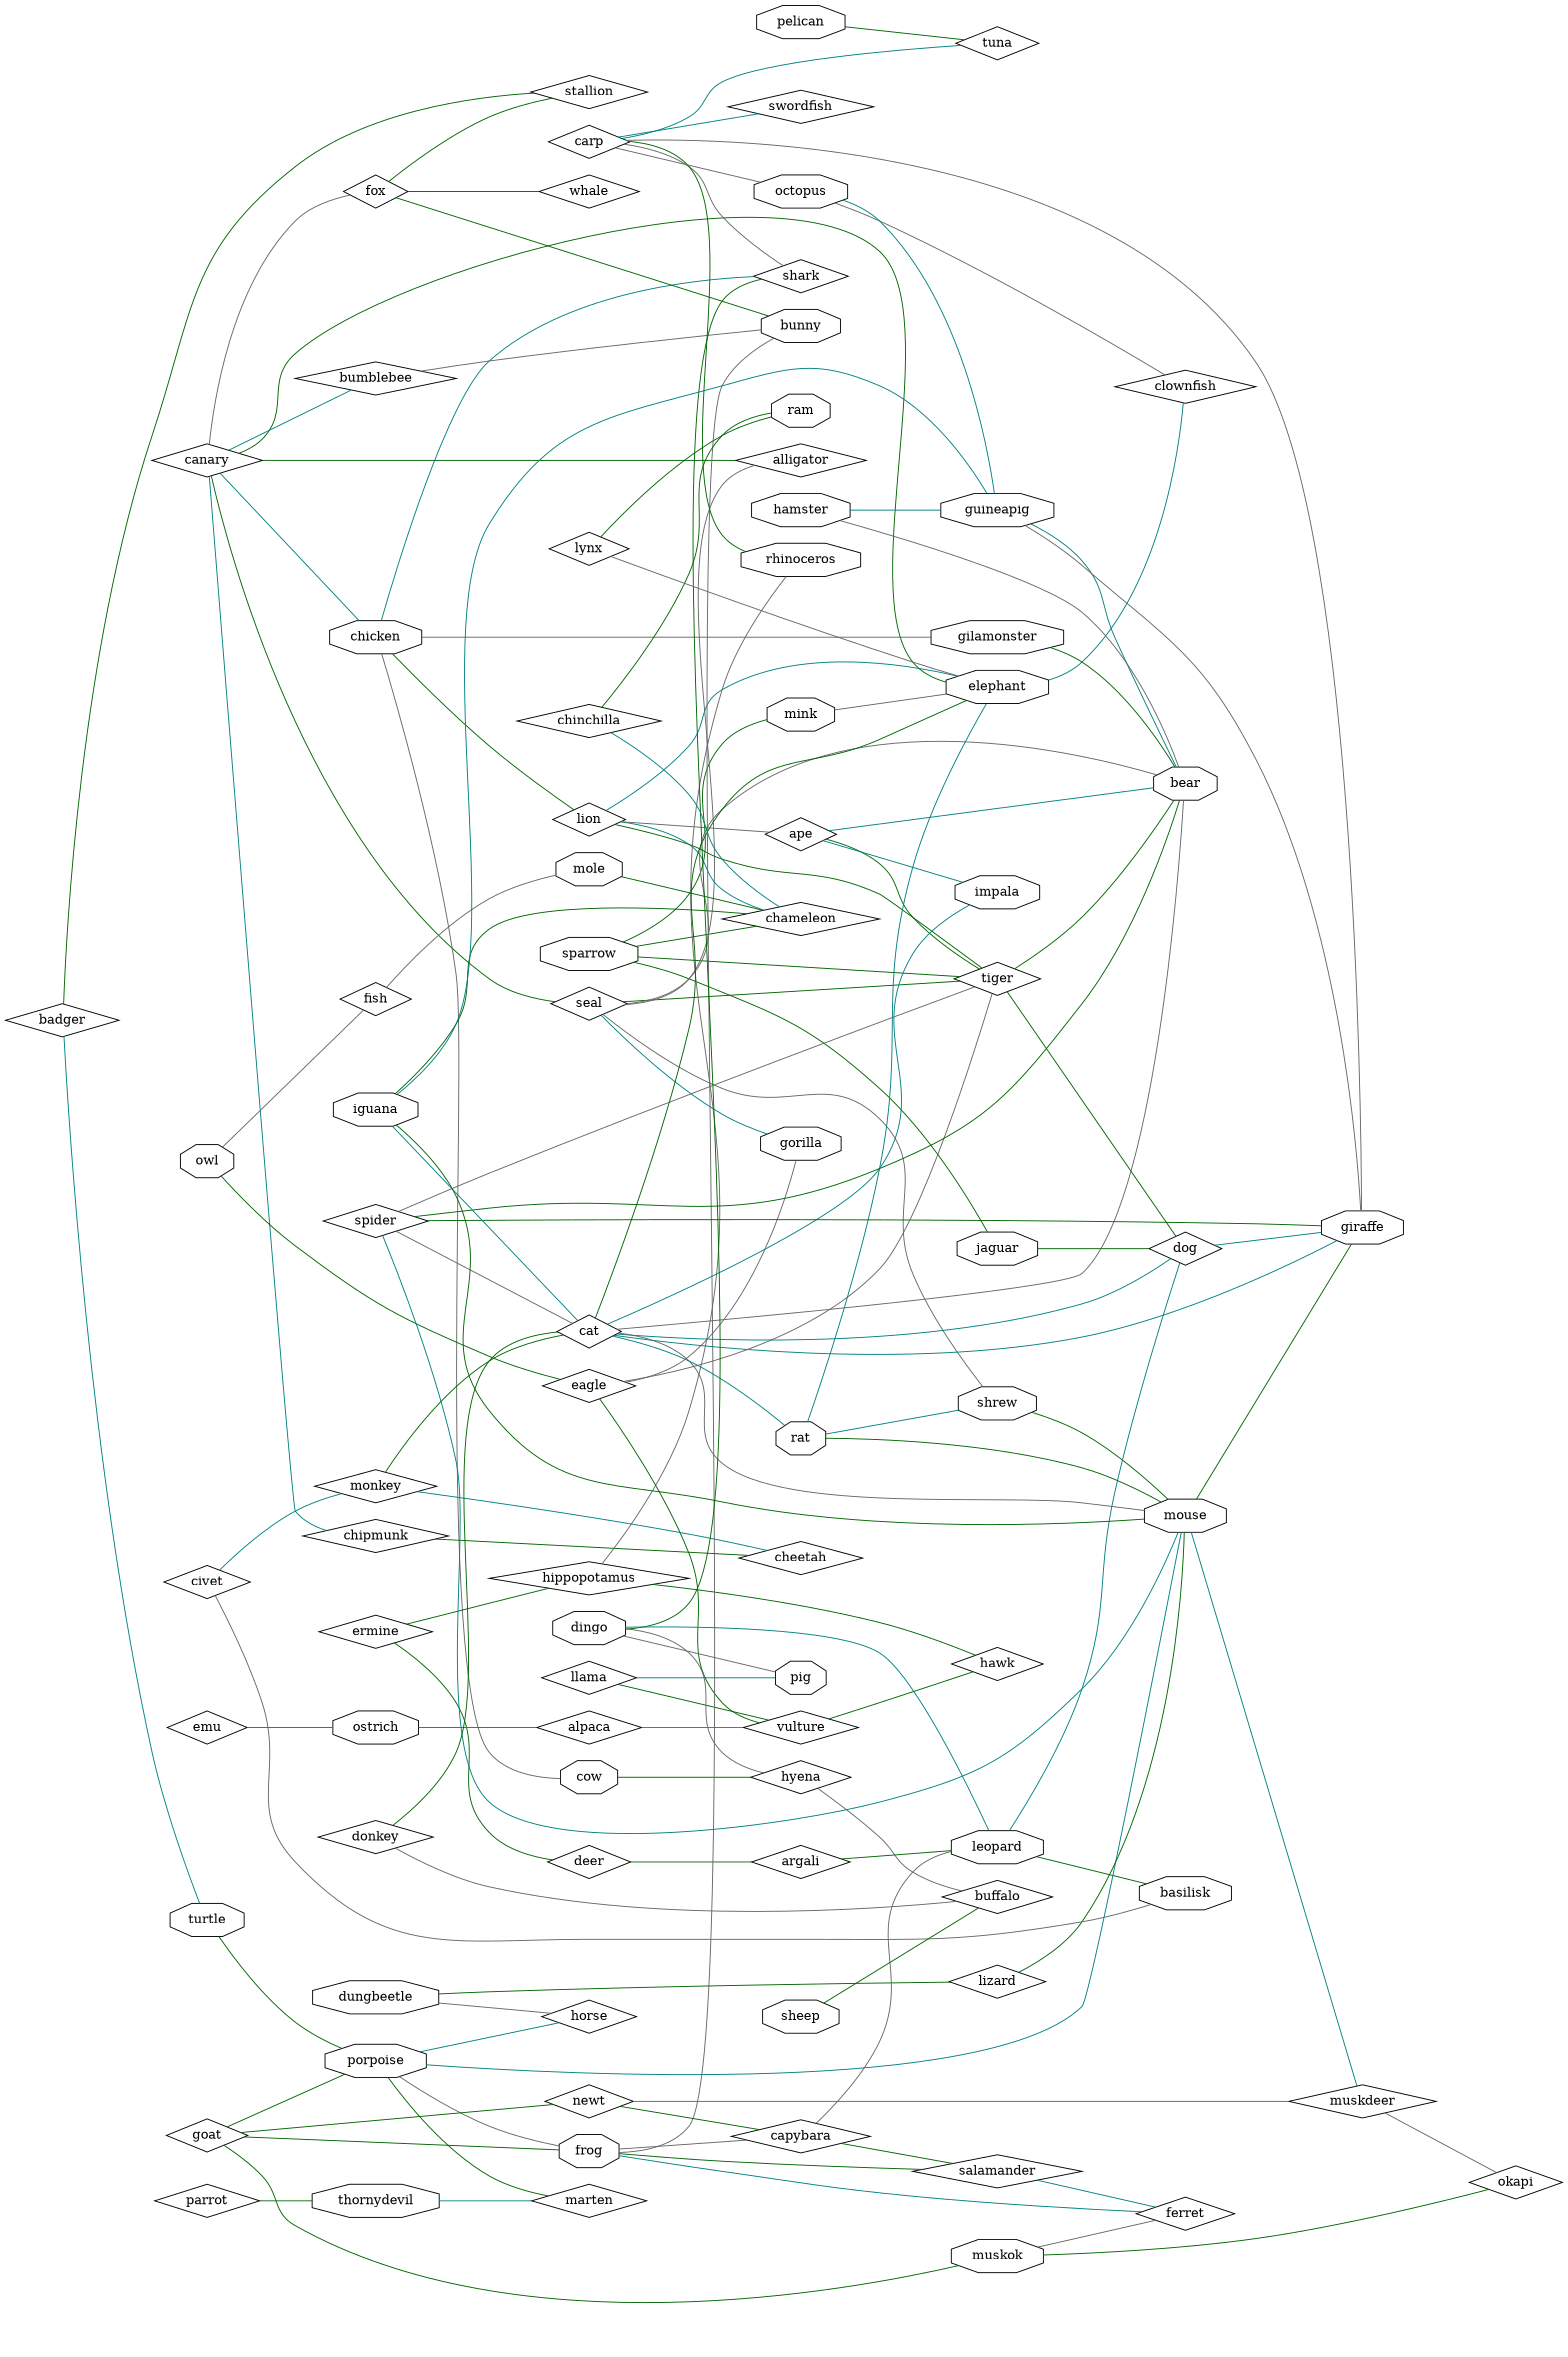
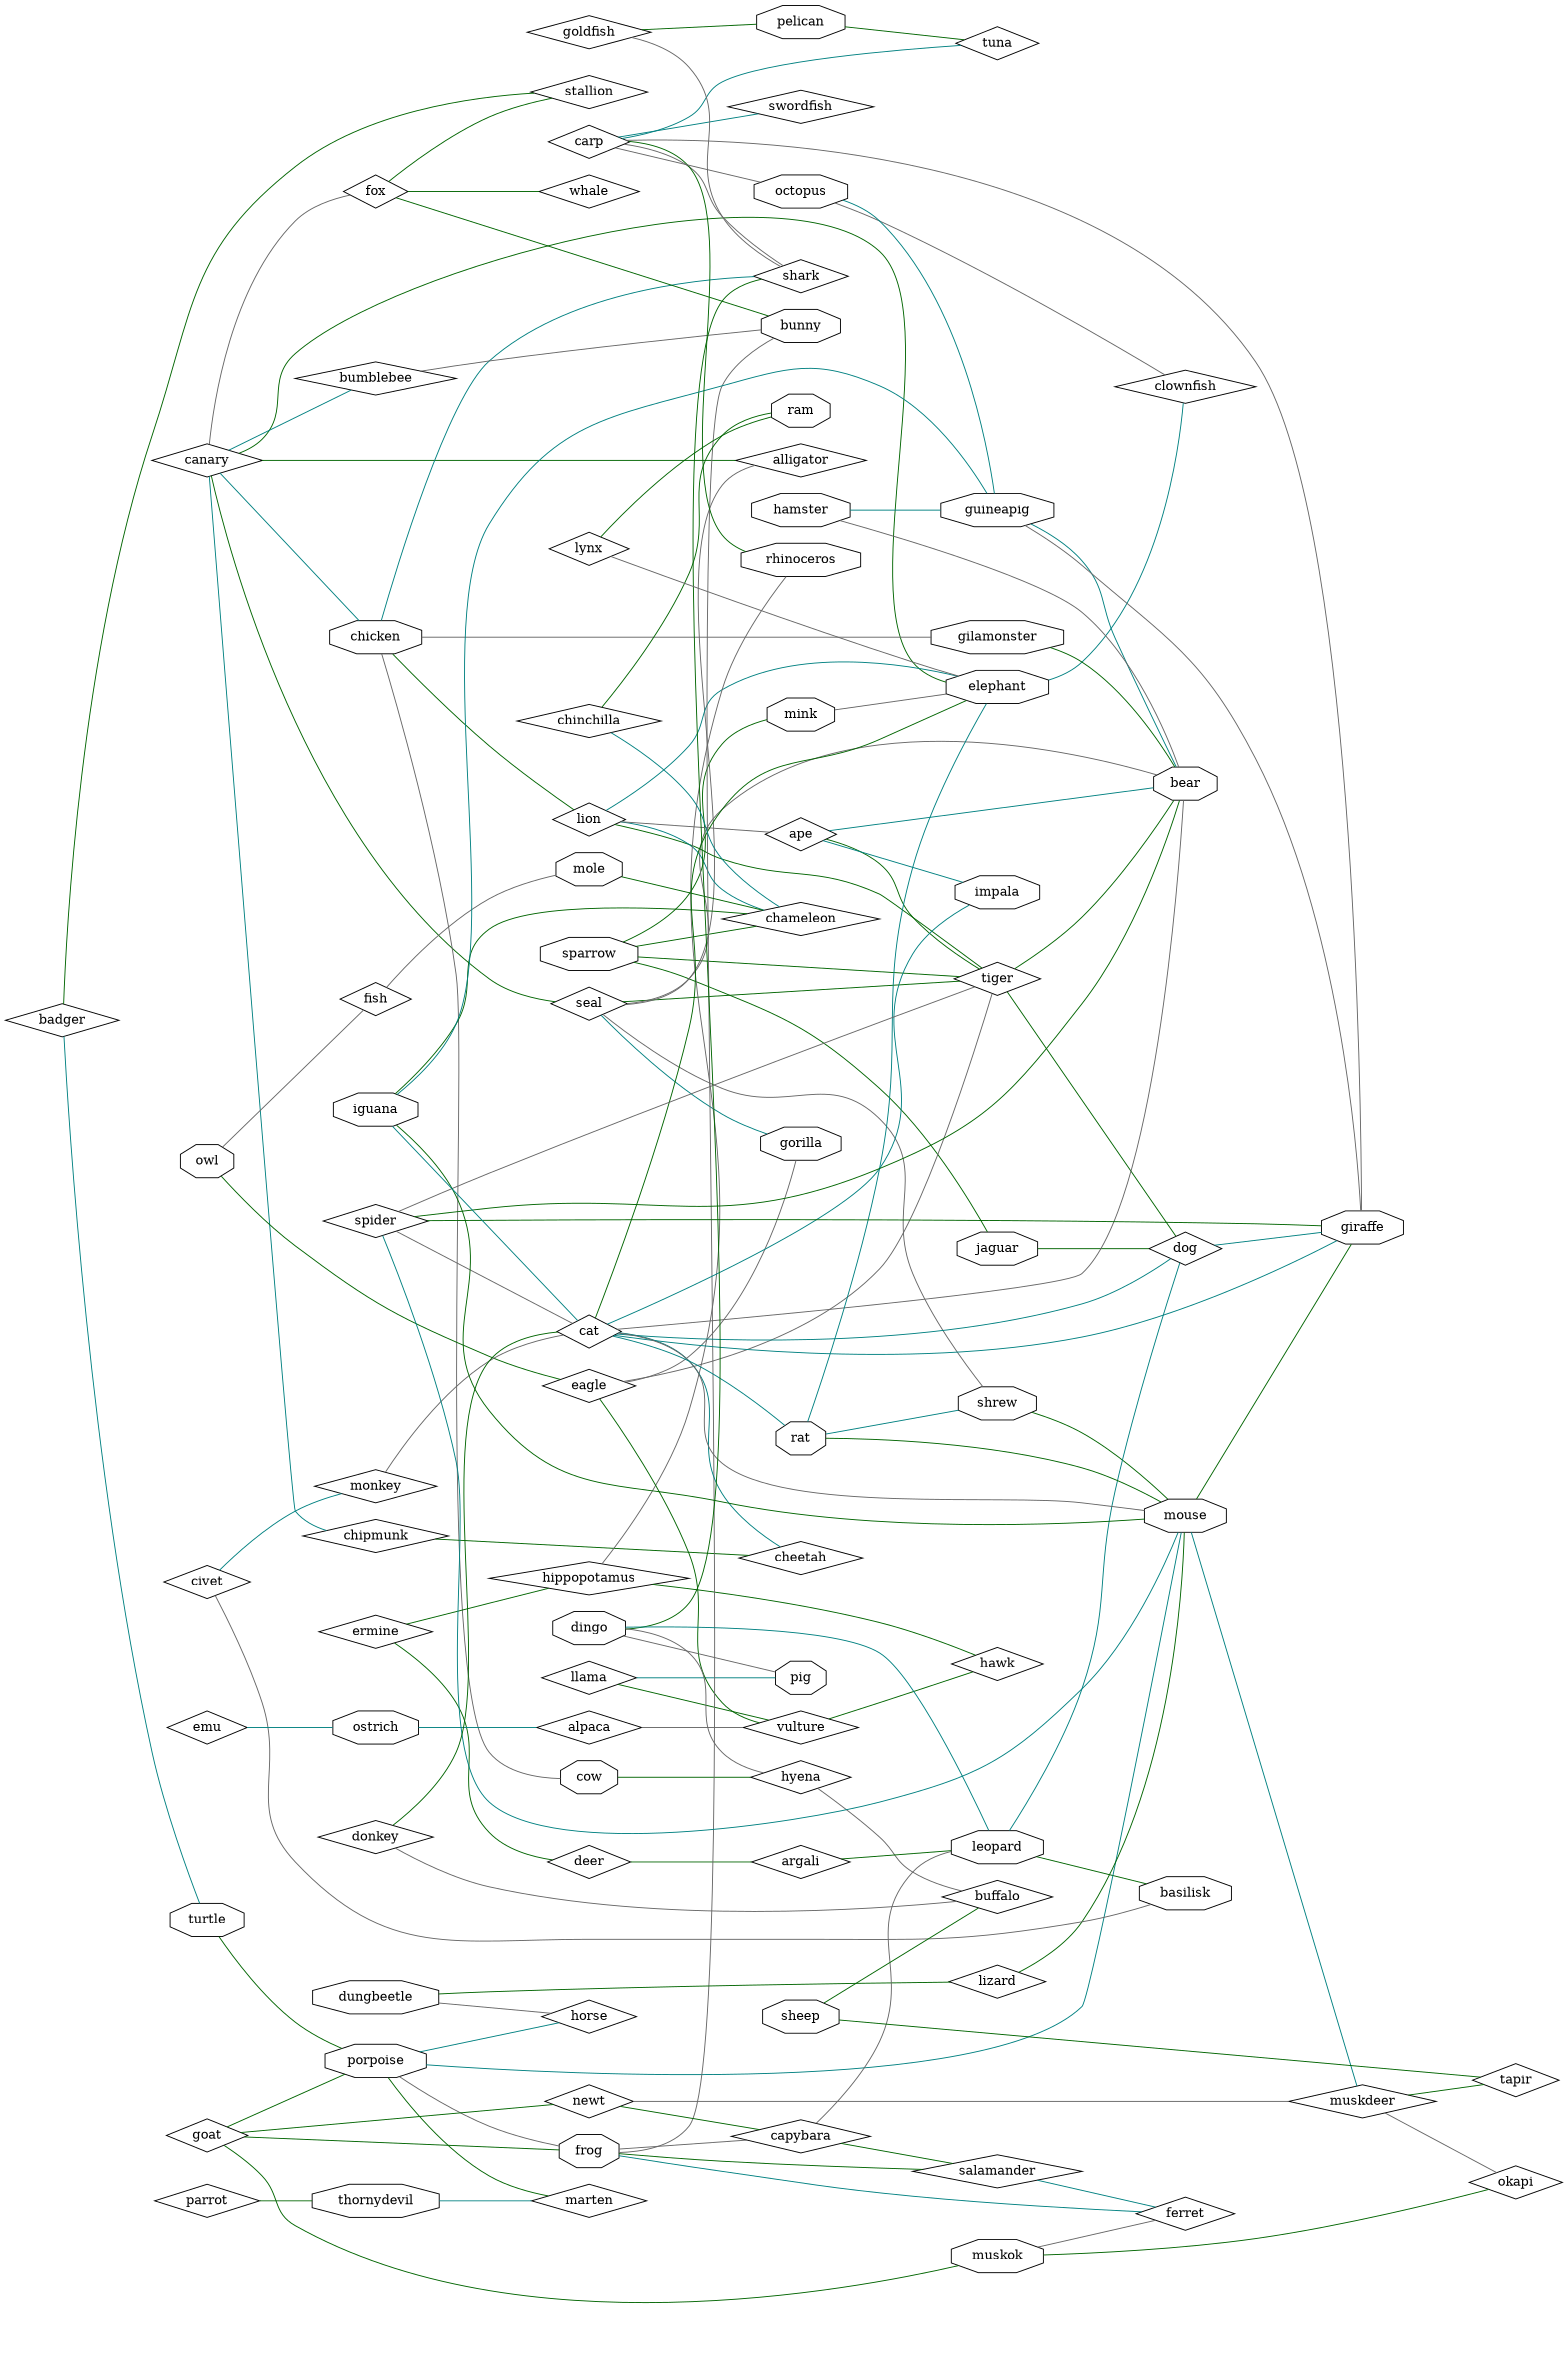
node "goldfish": added
edge "cat" -- "monkey": color darkgreen -> gray40
edge "monkey" -- "cheetah": now "cat" -- "cheetah"
node "tapir": added
